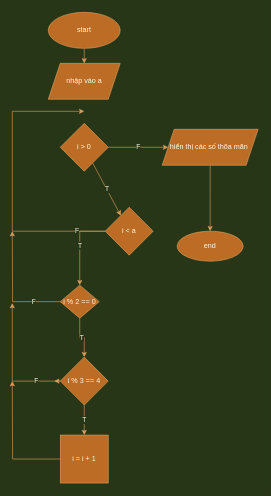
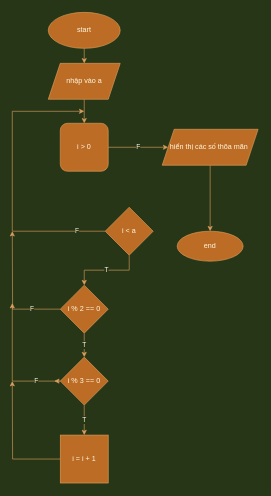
edge "nhập vào a" -> "i > 0": added
node "i > 0": shape diamond -> rounded rectangle
edge "i > 0" -> "i < a": removed, label "T"
node "i % 2 == 0": size 39x33 -> 48x48
node "i % 3 == 4": label "i % 3 == 4" -> "i % 3 == 0"
